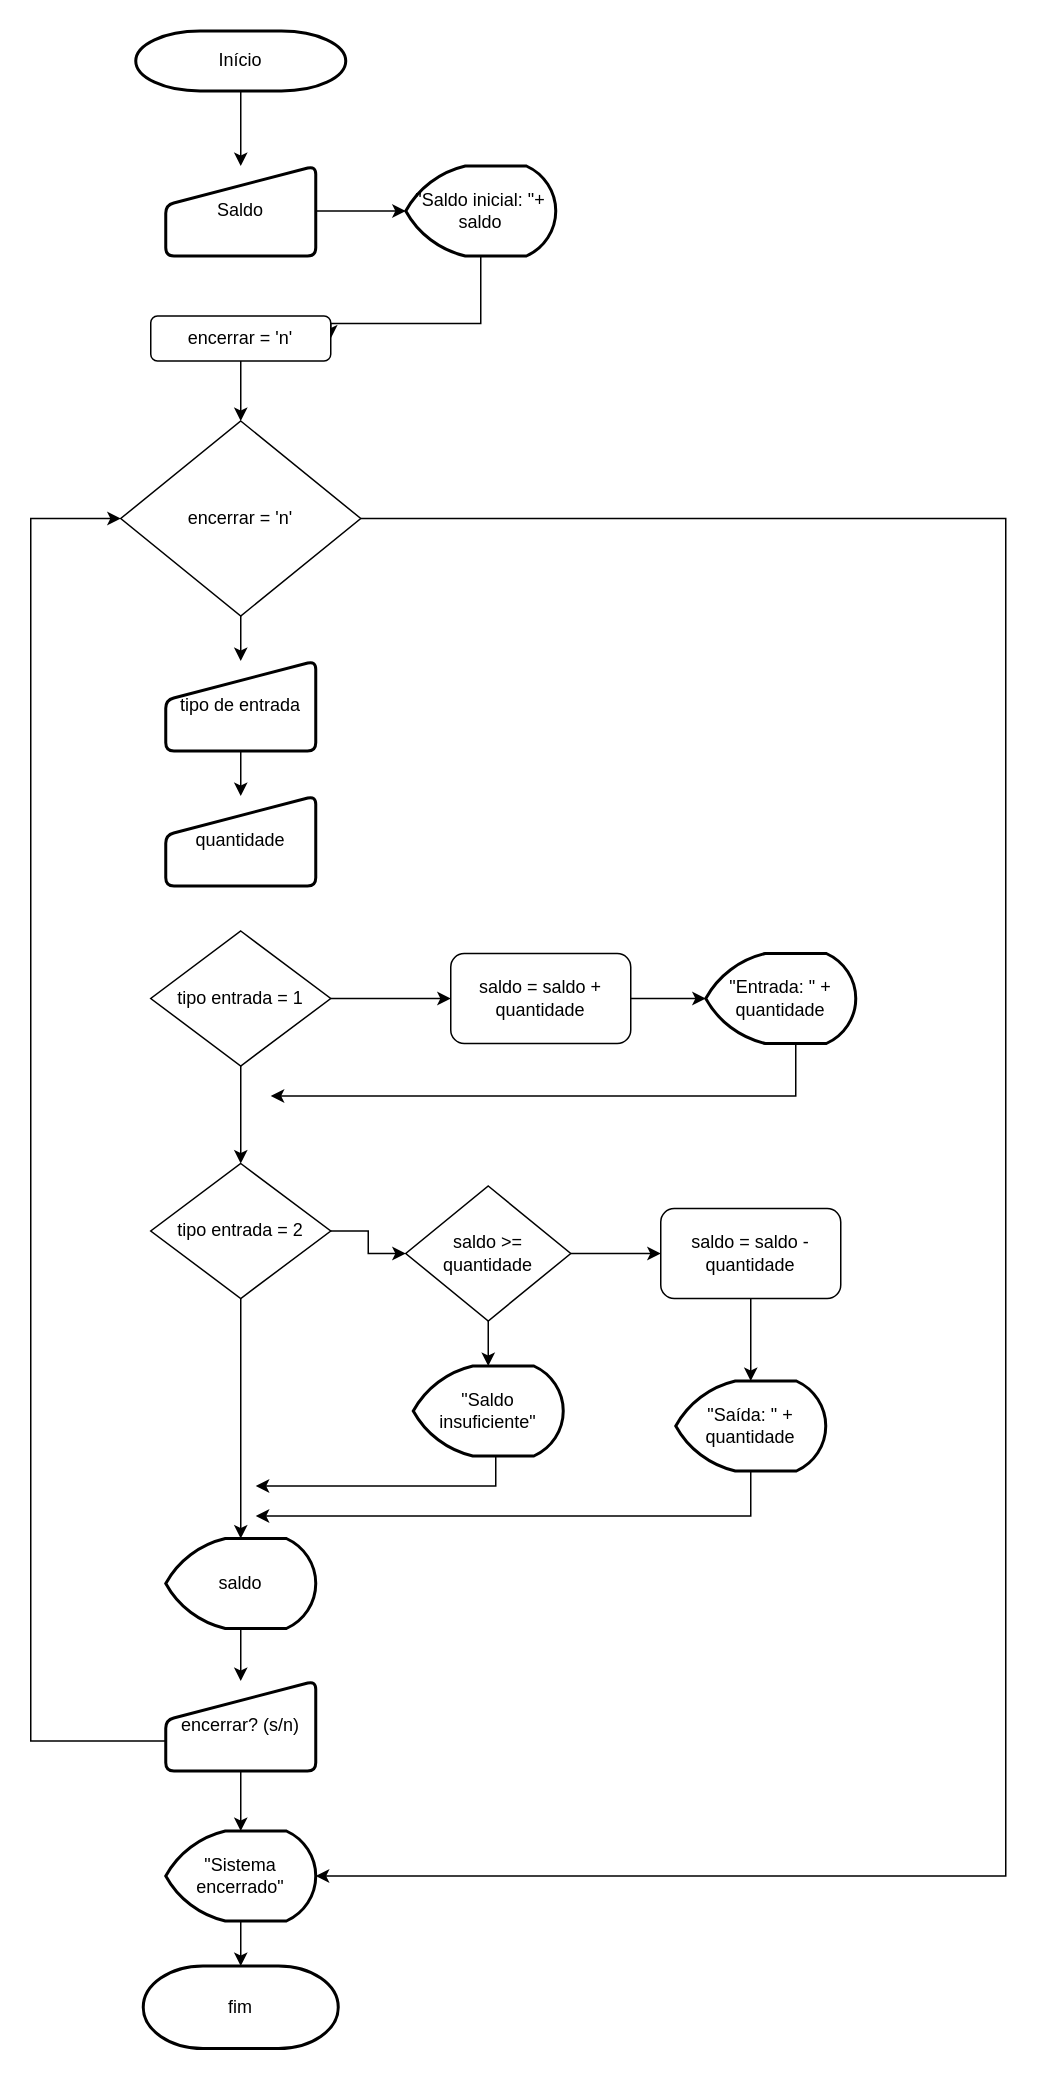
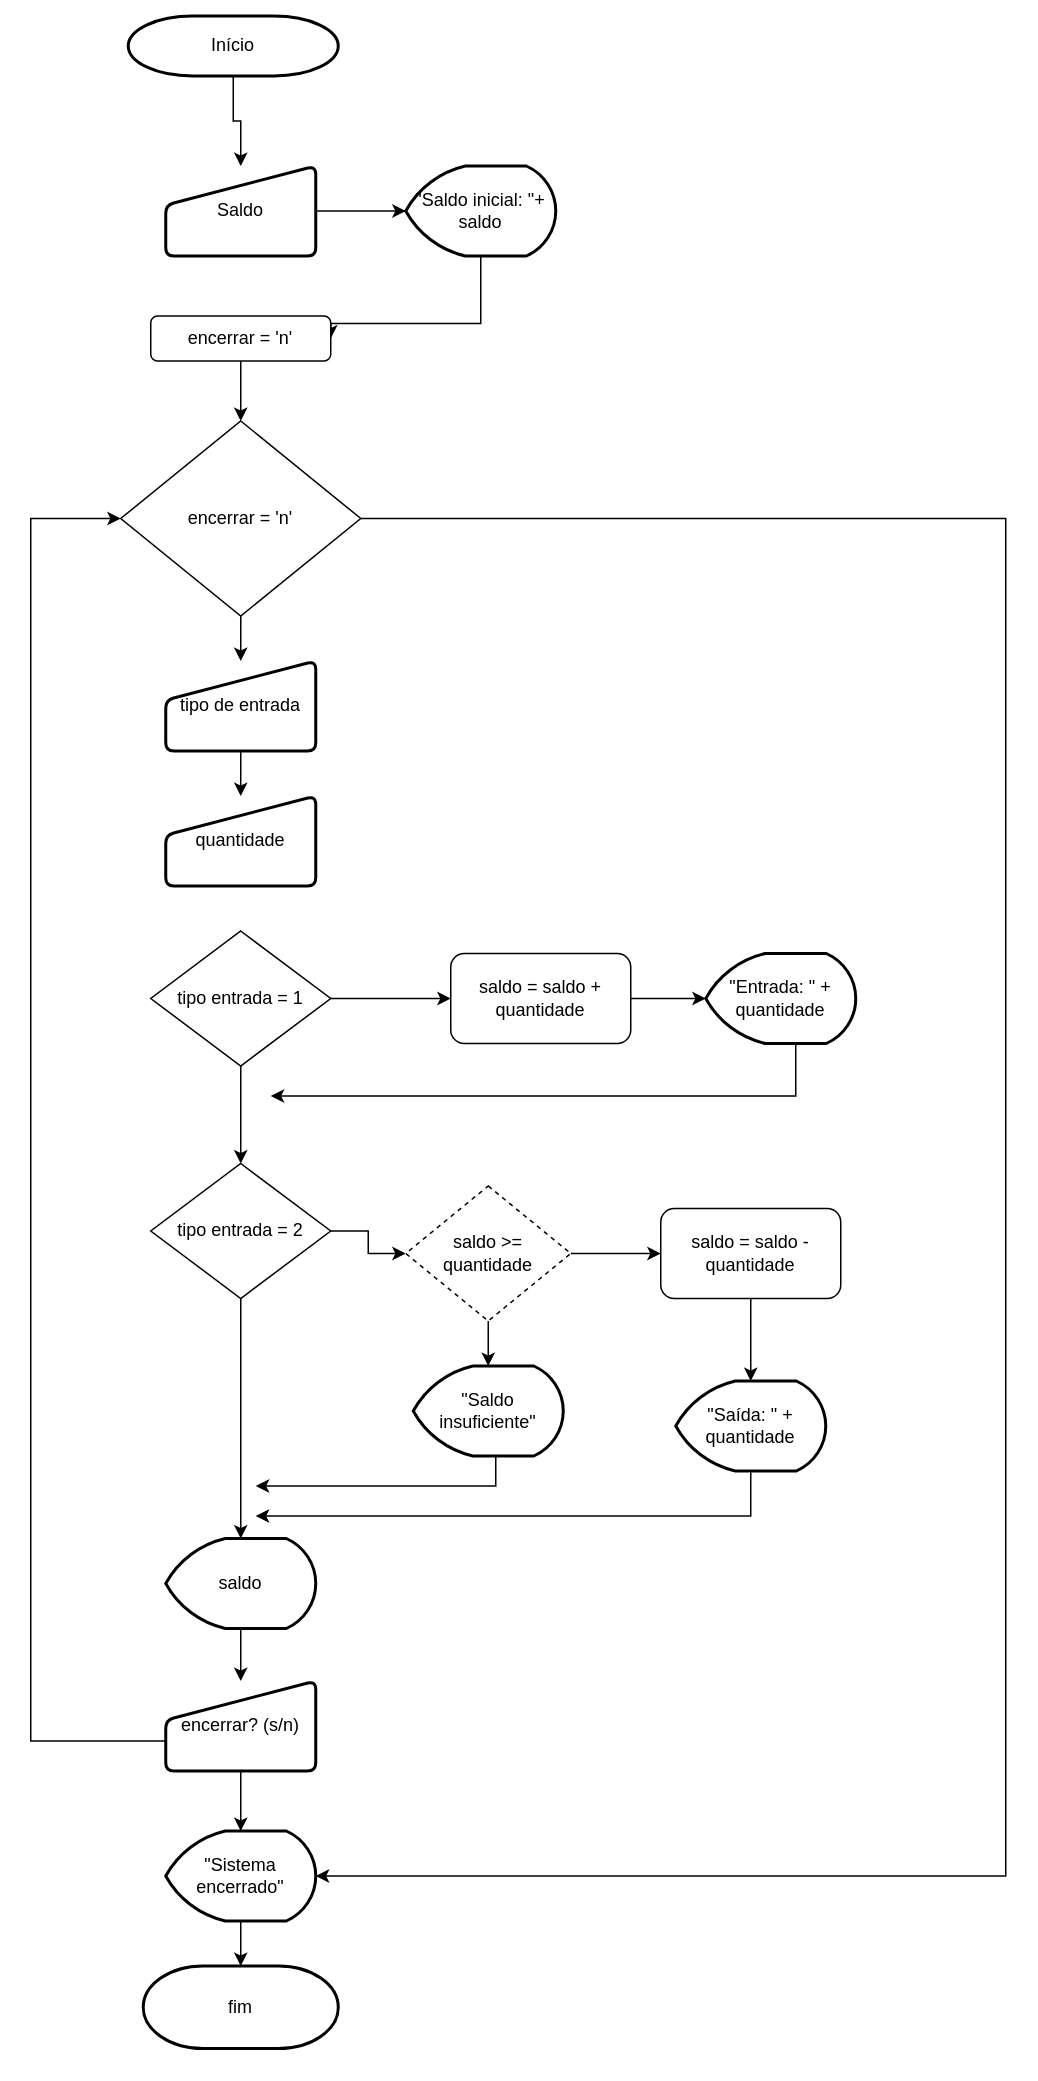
node "Início": moved (241, 61) -> (233, 46)
node "saldo >= quantidade": style solid -> dashed
